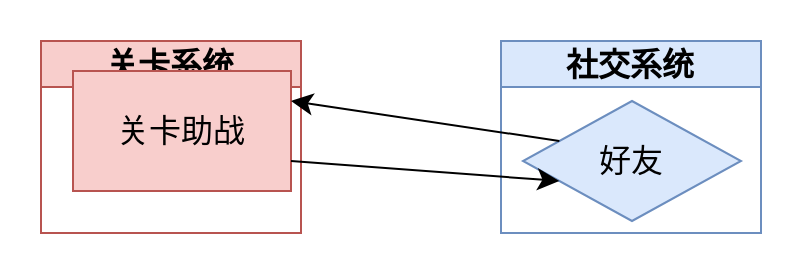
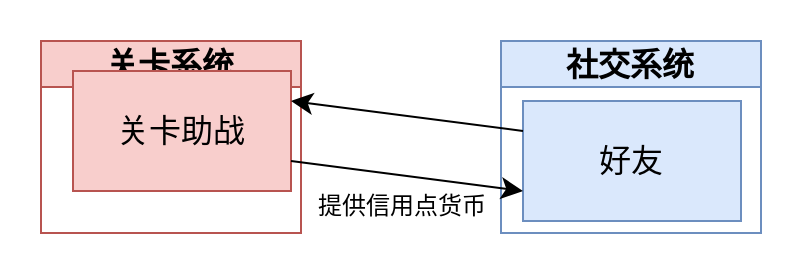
node "好友": shape diamond -> rectangle
node "提供信用点货币": added
